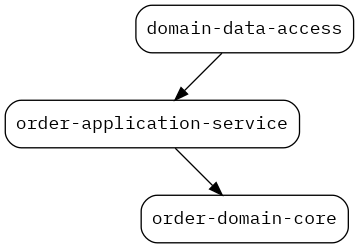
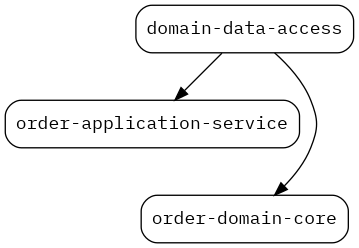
edge "order-application-service" -> "order-domain-core": now "domain-data-access" -> "order-domain-core"
